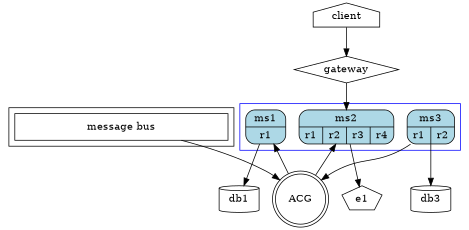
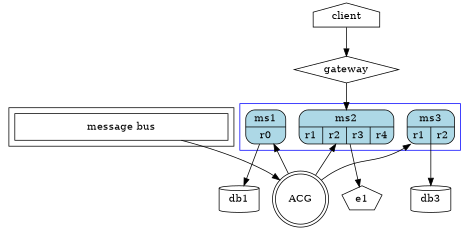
node "ms1": text "r1" -> "r0"
edge "ms3" -> "ACG": reversed
